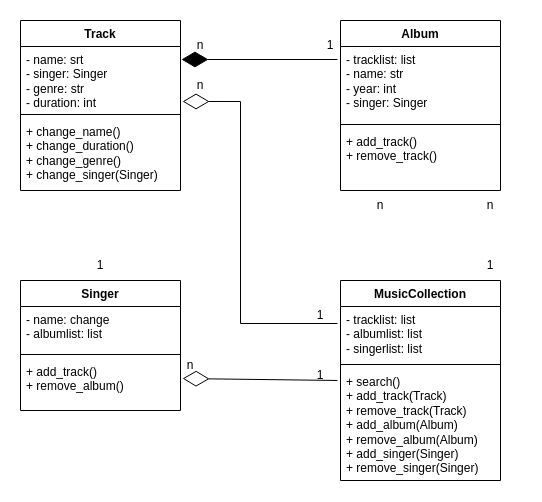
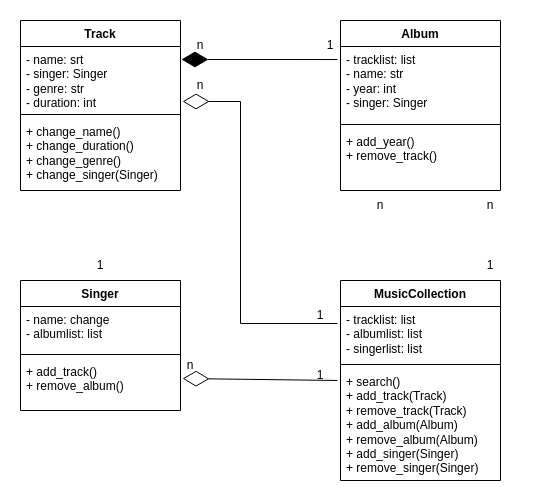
node "+ add_track() + remove_track()": label "+ add_track() + remove_track()" -> "+ add_year() + remove_track()"
